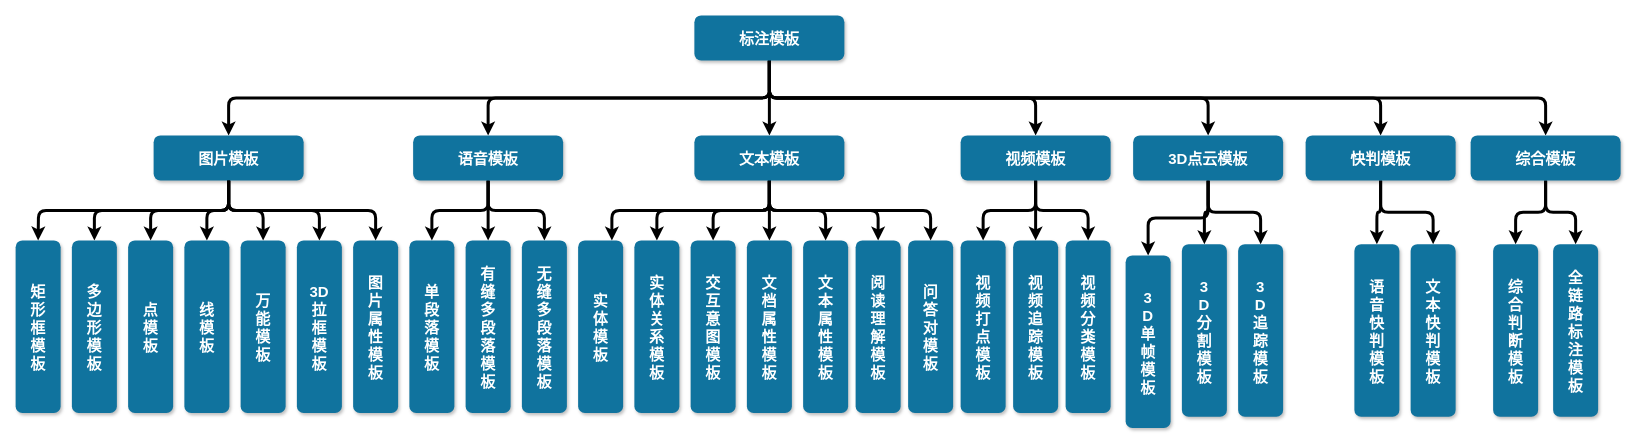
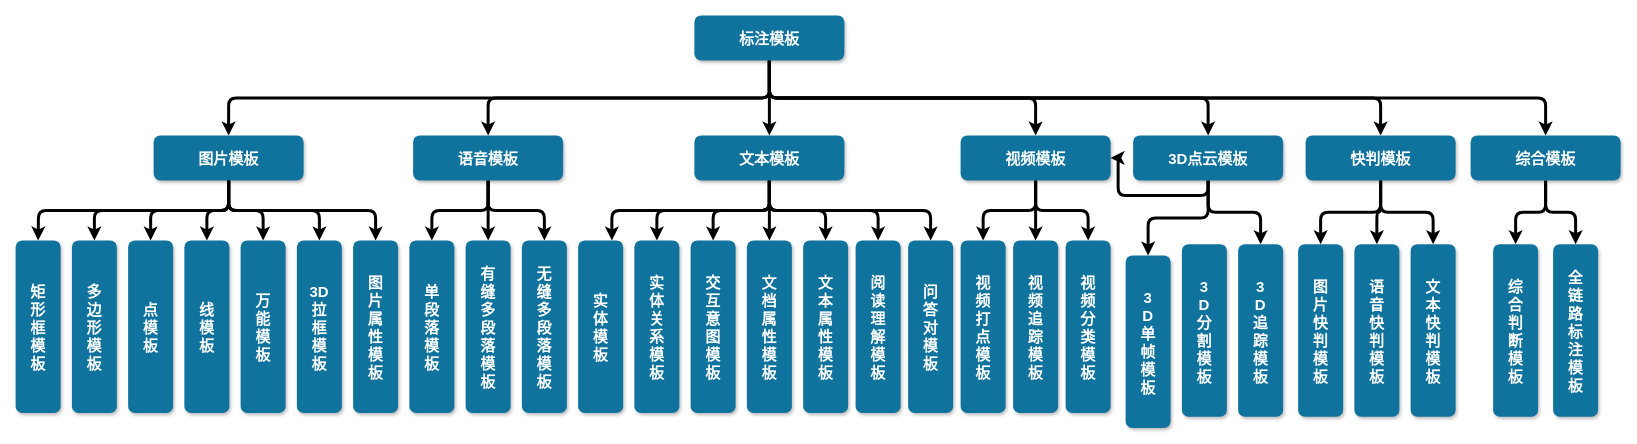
edge "快判模板" -> "图 片 快 判 模 板": added
edge "3D点云模板" -> "3 D 分 割 模 板": now "3D点云模板" -> "视频模板"
node "图 片 快 判 模 板": added
